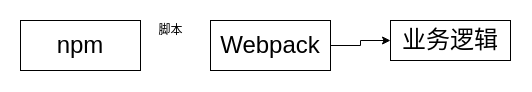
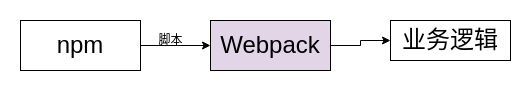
node "脚本": moved (171, 31) -> (171, 41)
edge "npm" -> "Webpack": added
node "Webpack": fillcolor #ffffff -> #e1d5e7
